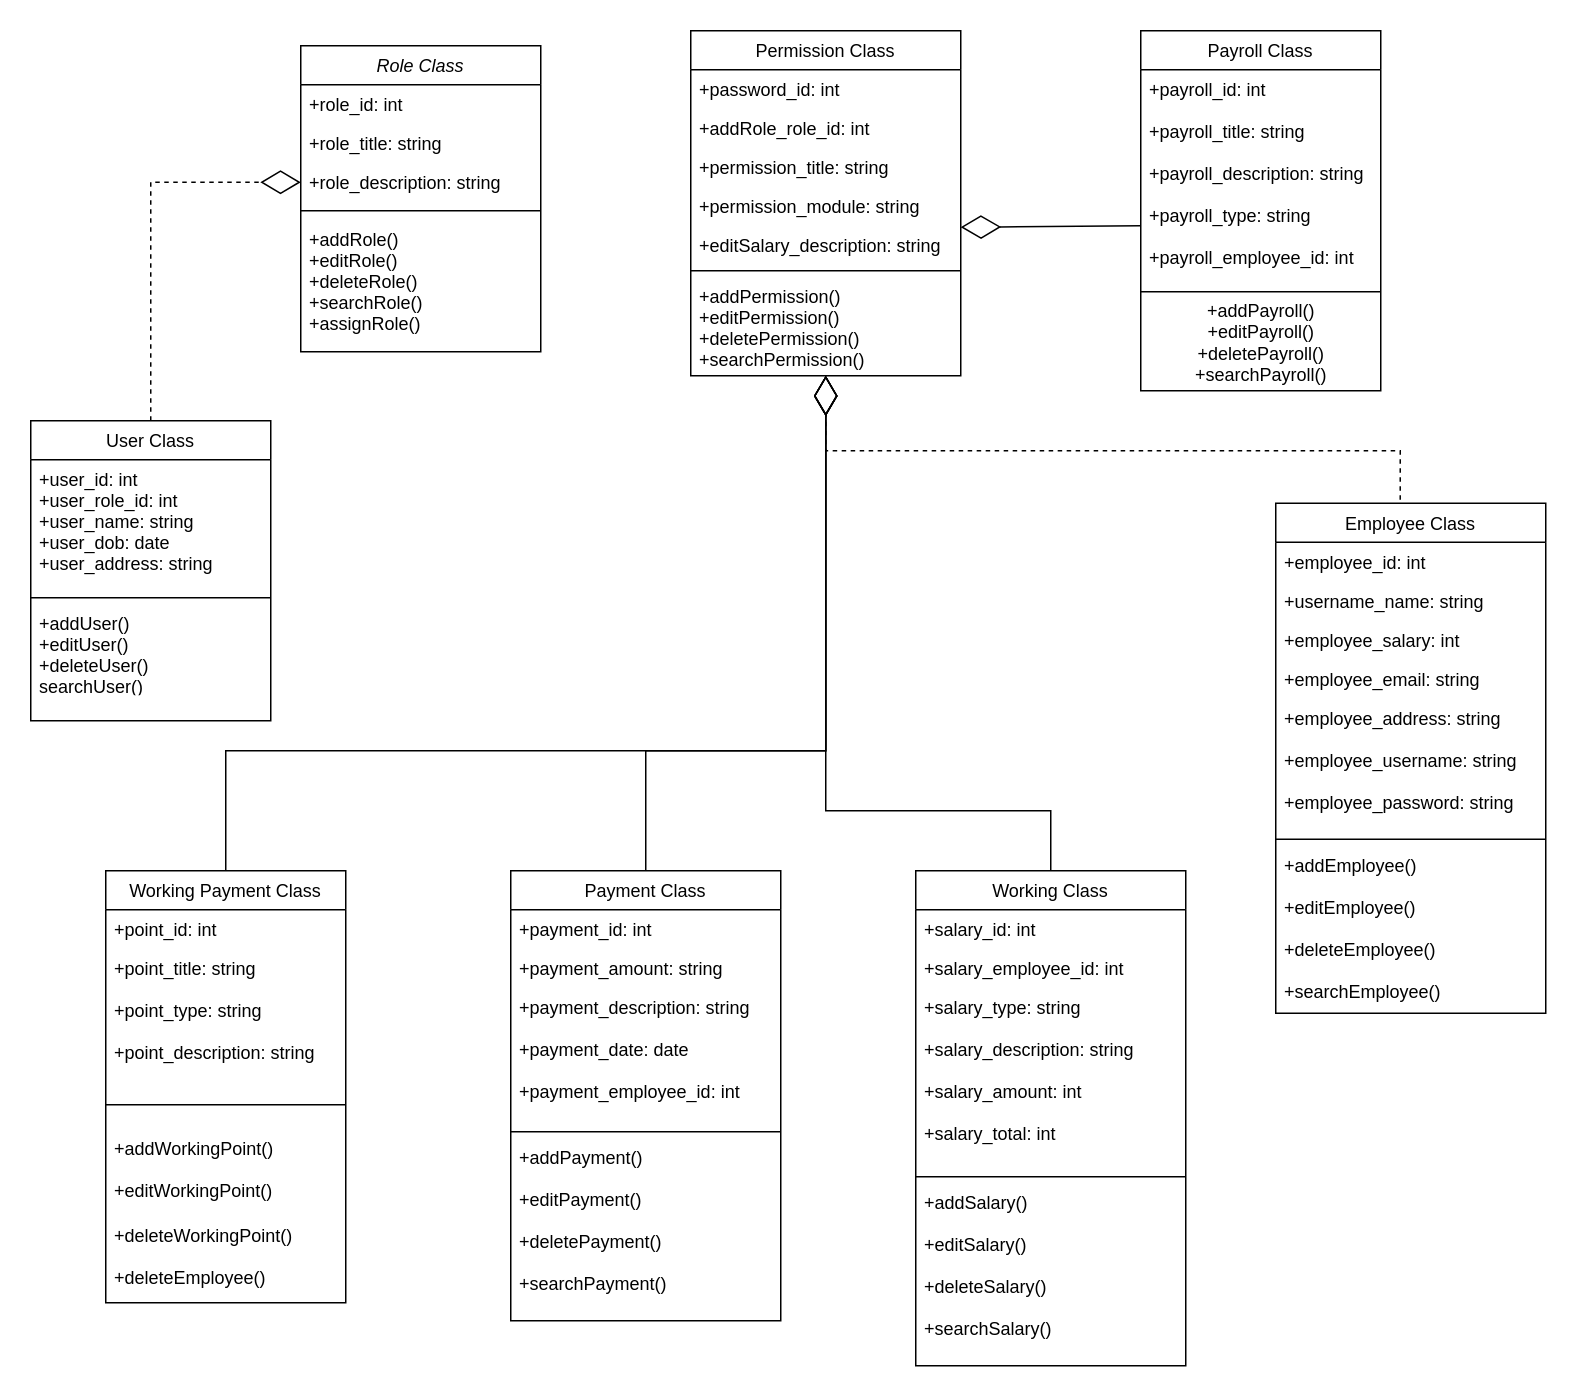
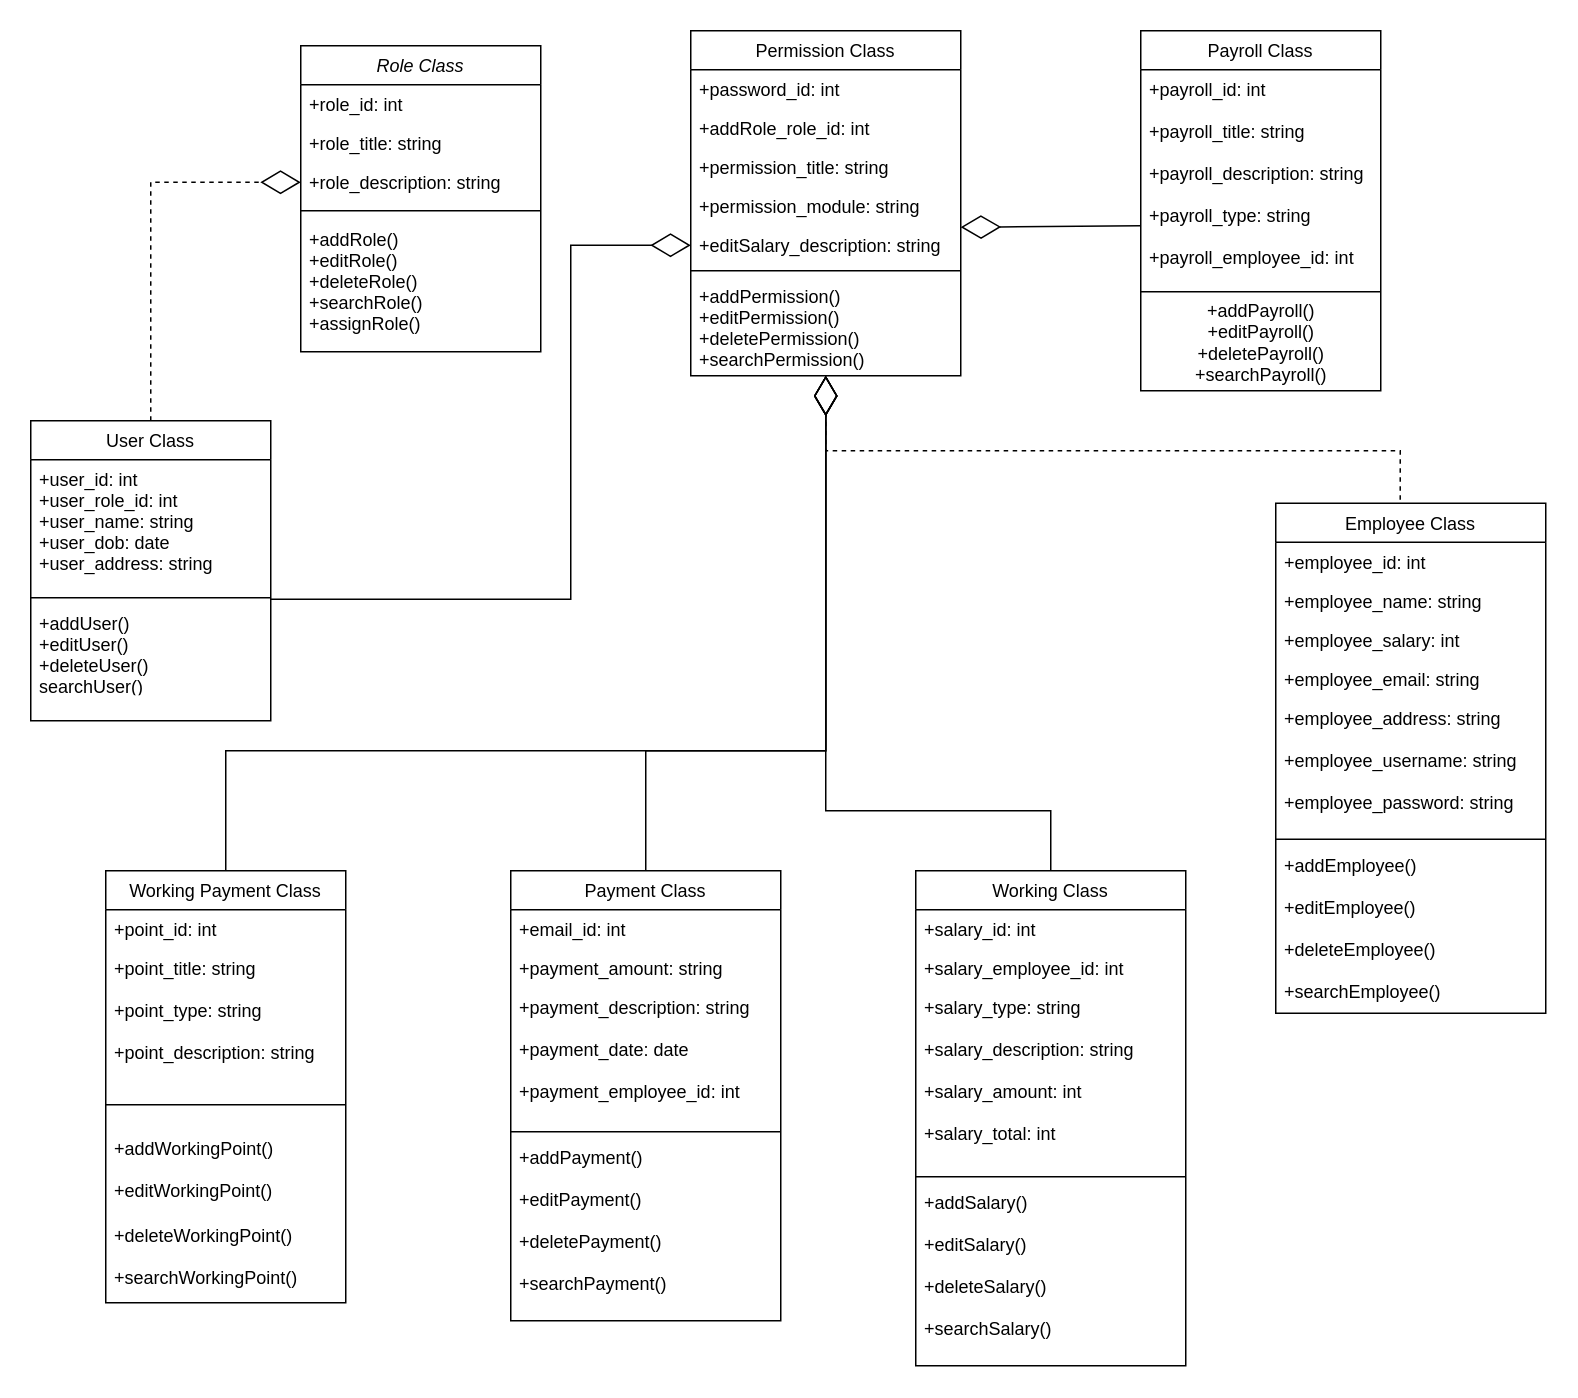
edge "+addUser() +editUser() +deleteUser() searchUser()" -> "+editSalary_description: string": added
node "+username_name: string": label "+username_name: string" -> "+employee_name: string"
node "+payment_id: int": label "+payment_id: int" -> "+email_id: int"
node "+deleteWorkingPoint() +deleteEmployee()": label "+deleteWorkingPoint() +deleteEmployee()" -> "+deleteWorkingPoint() +searchWorkingPoint()"
